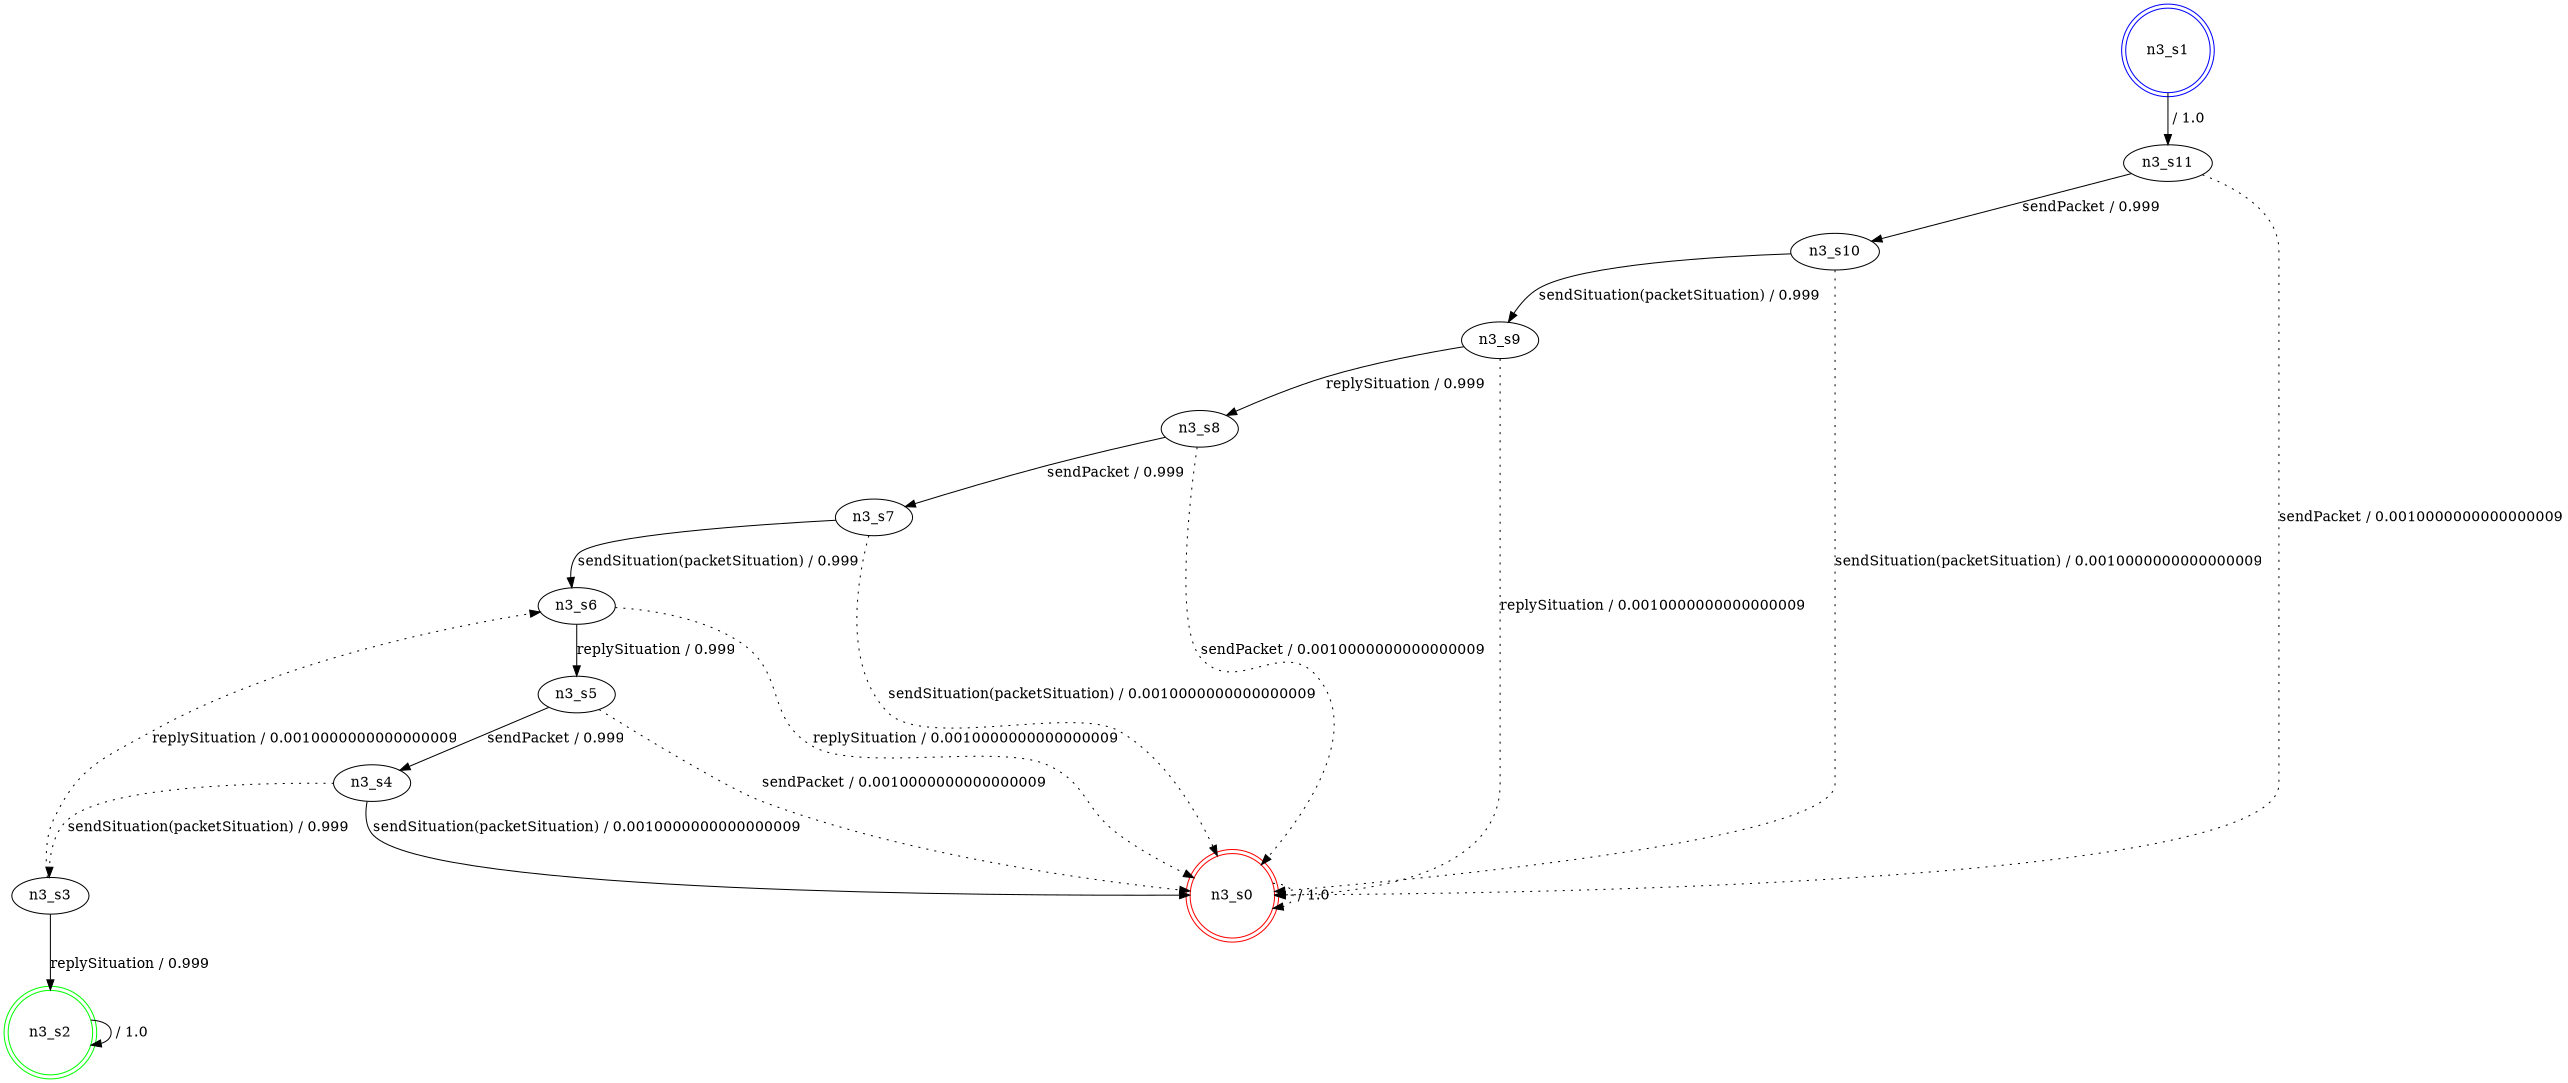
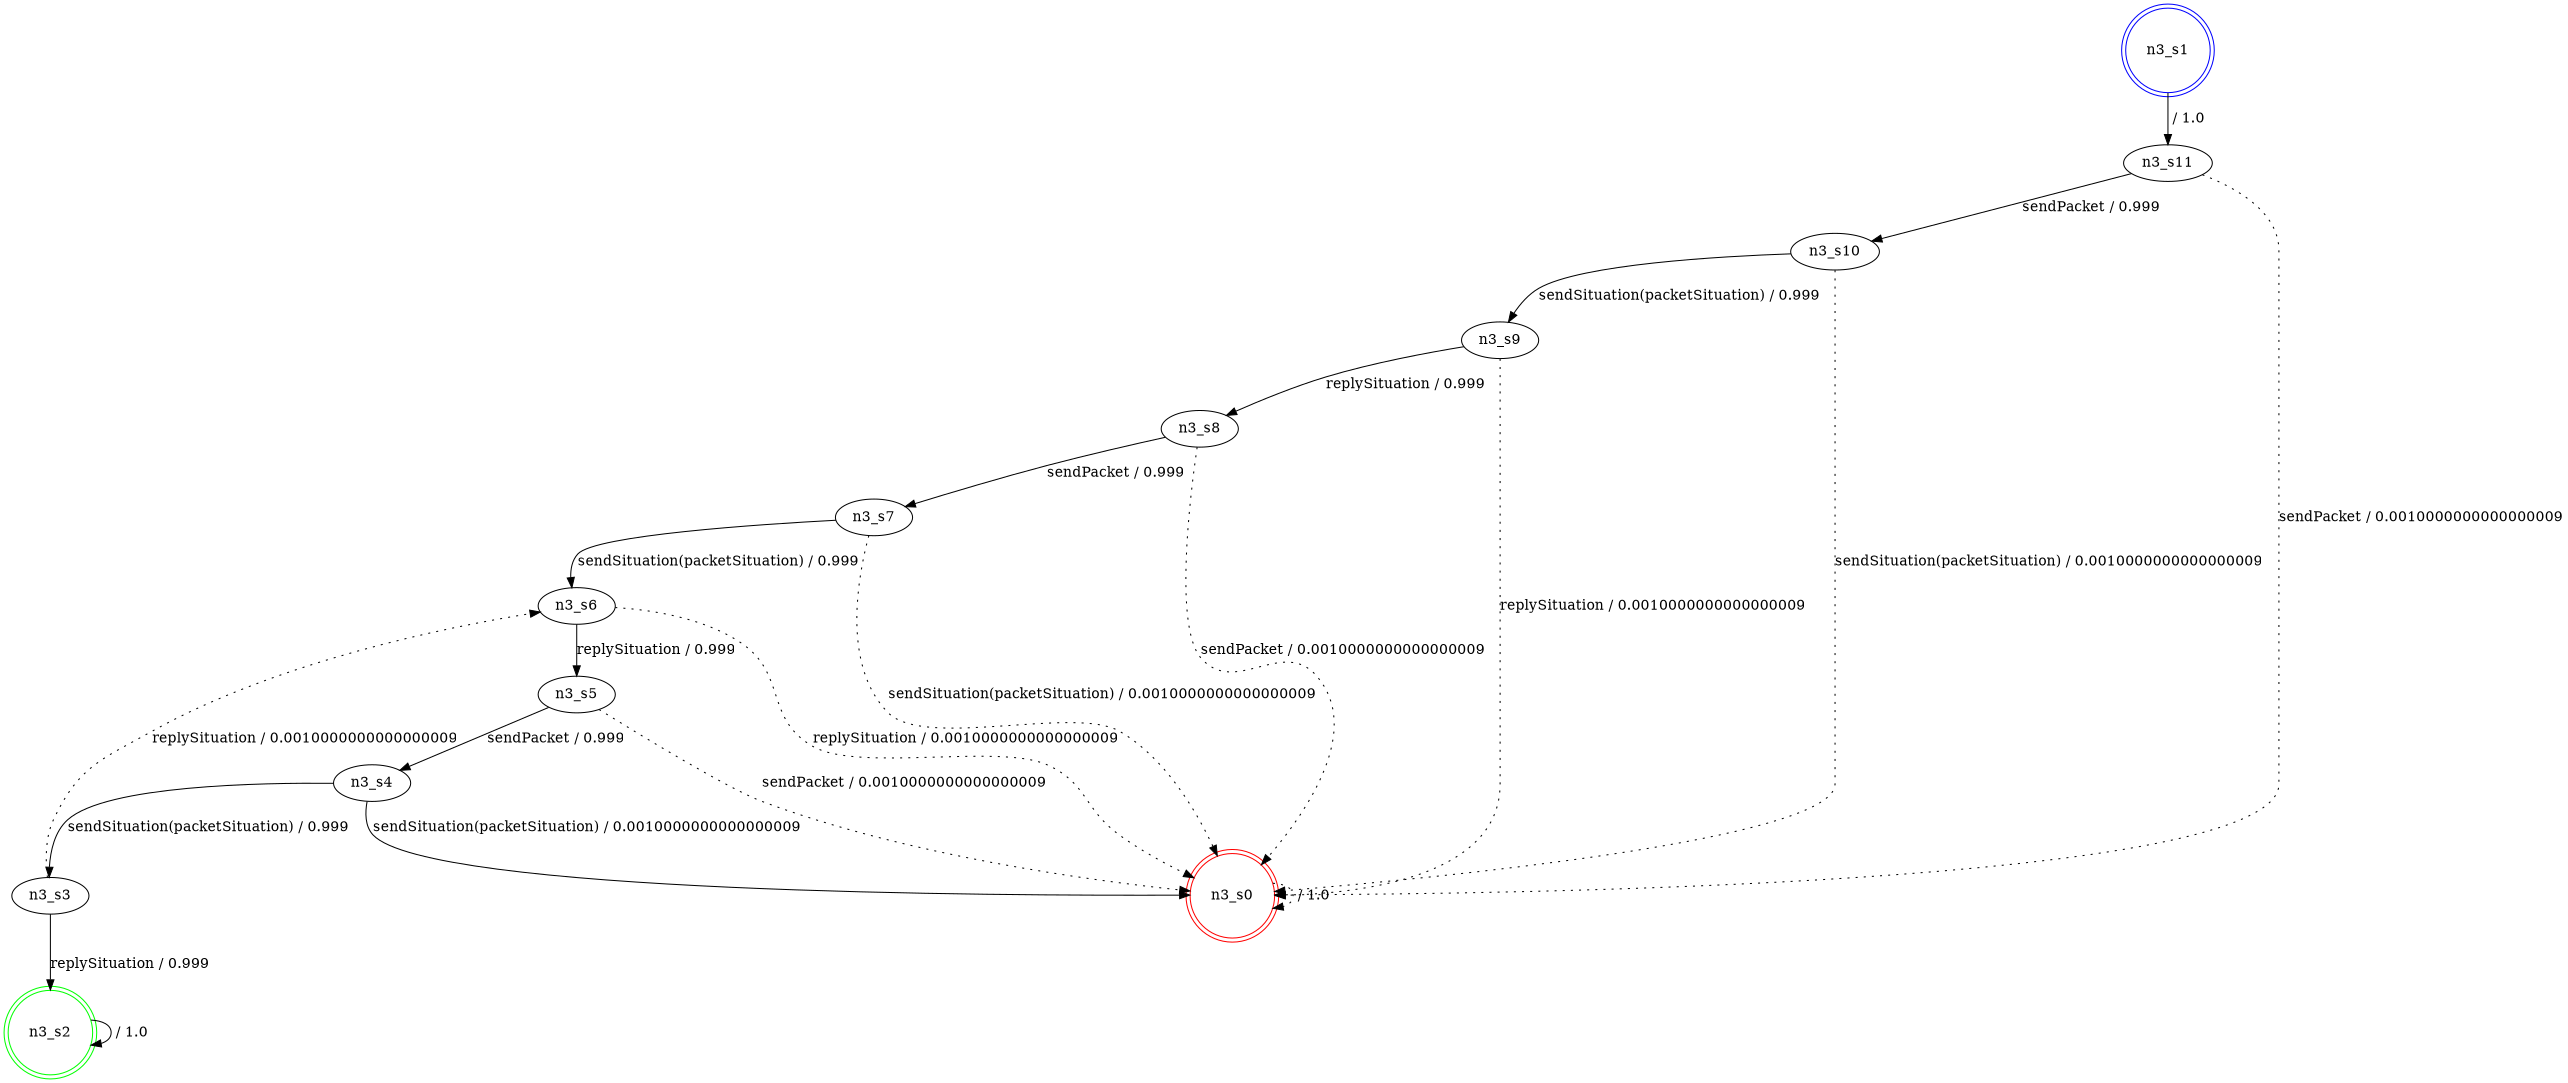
edge "n3_s4" -> "n3_s3": style dotted -> solid
